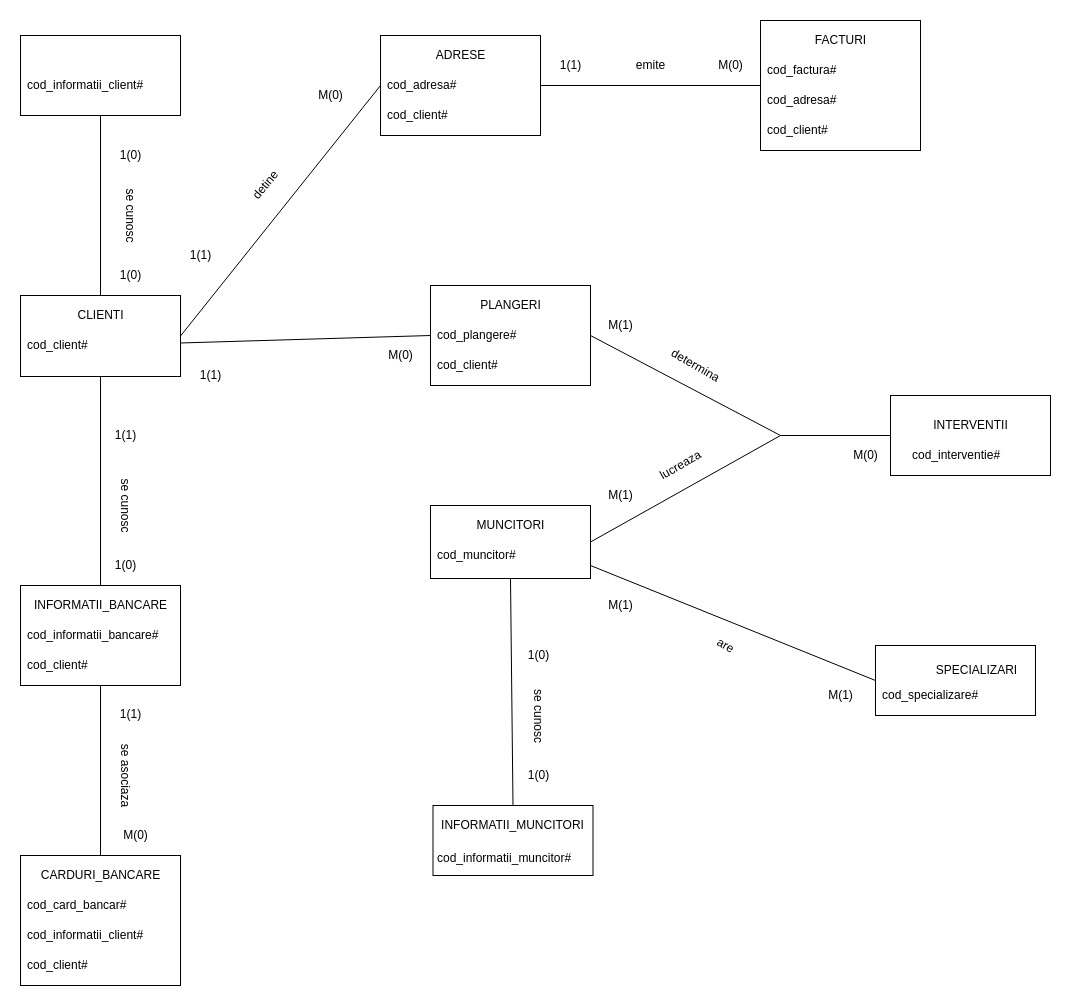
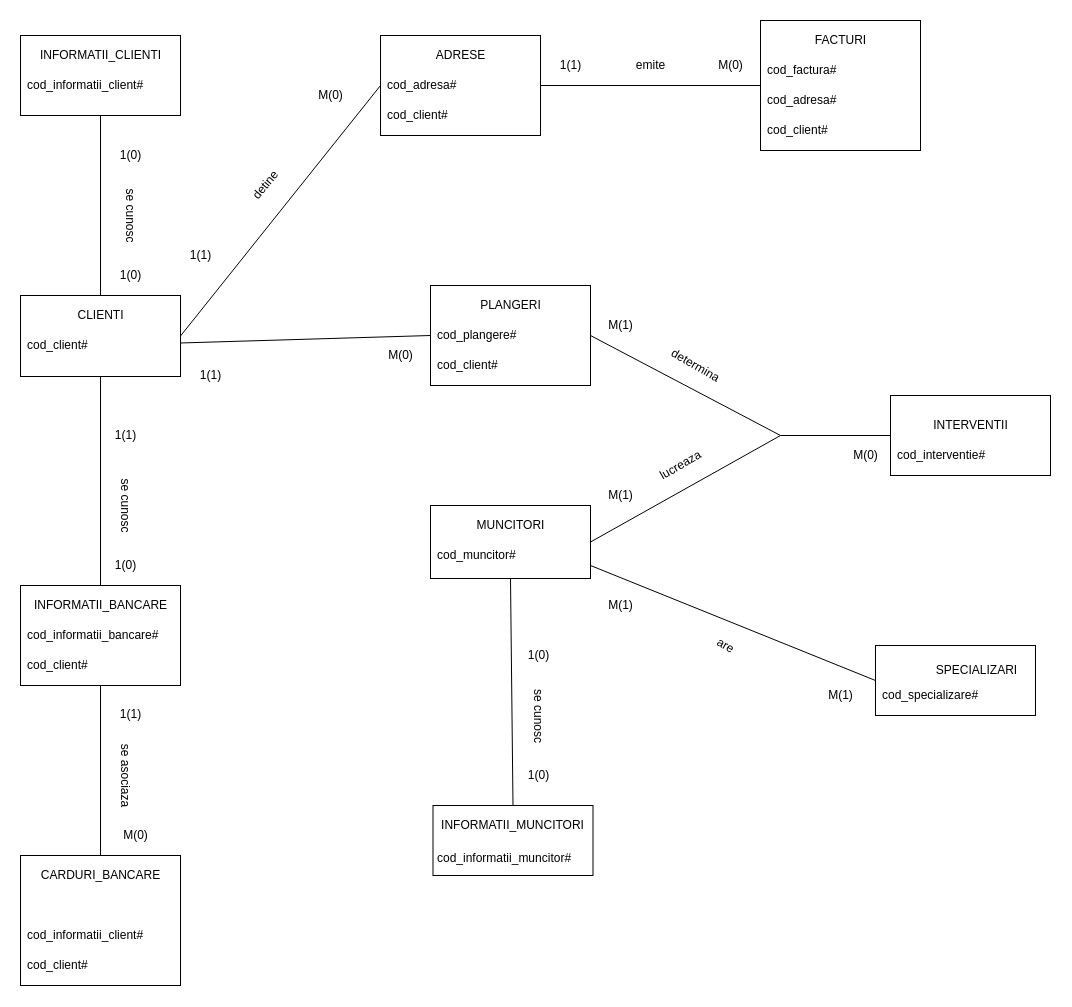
node "INFORMATII_CLIENTI": added
node "cod_interventie#": moved (961, 456) -> (946, 456)
node "cod_card_bancar#": removed
